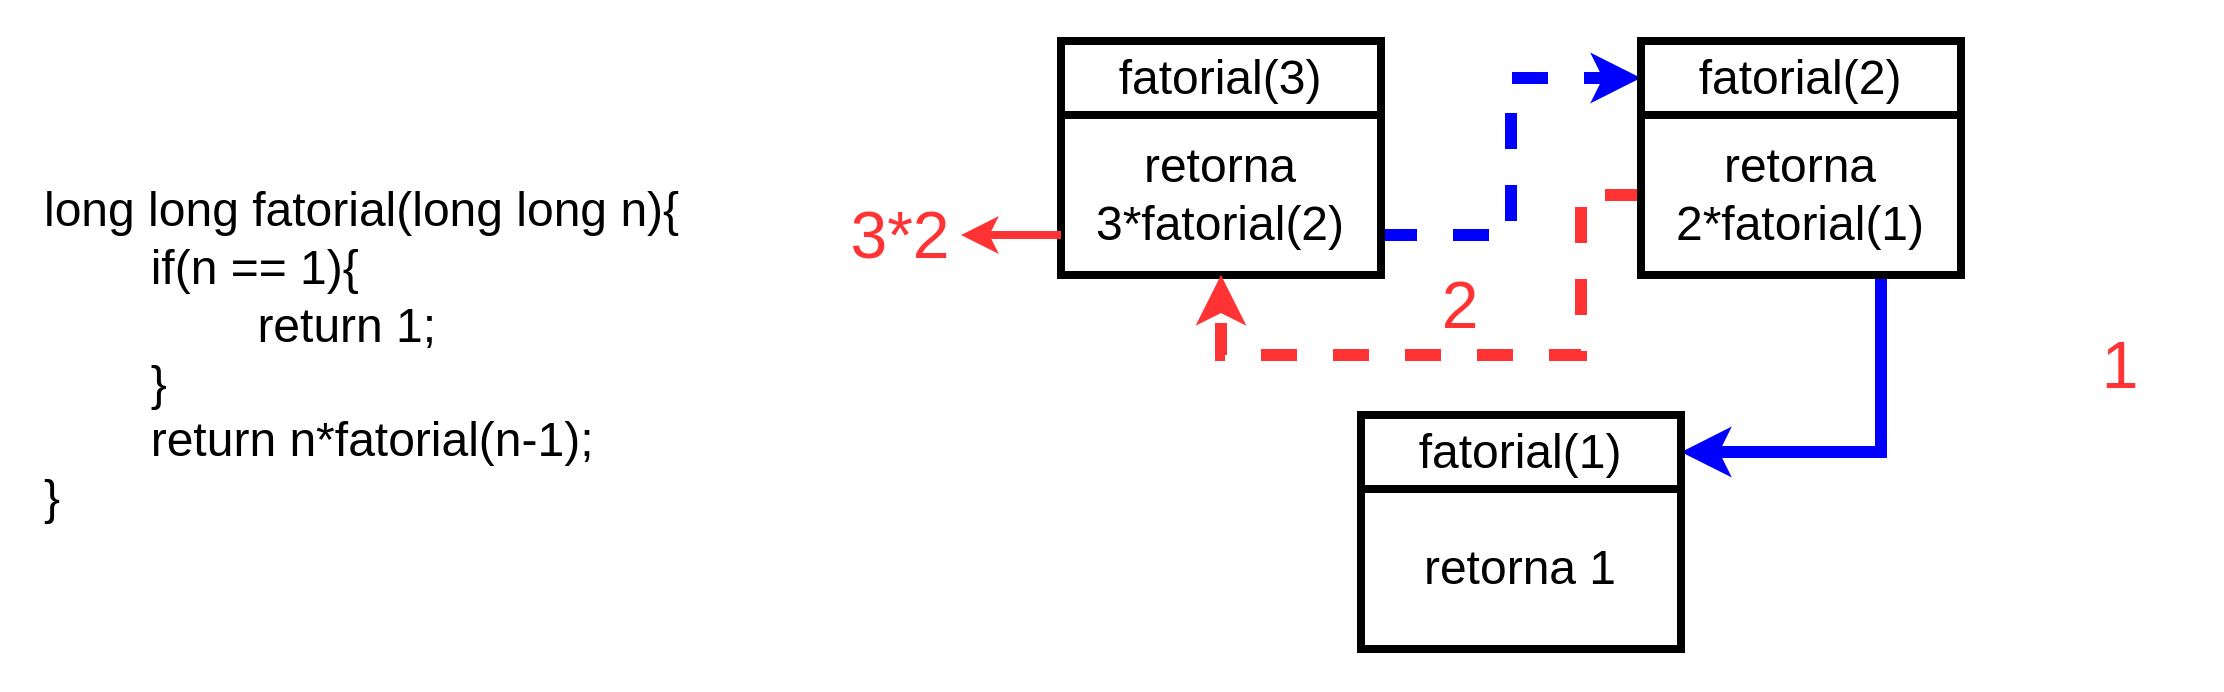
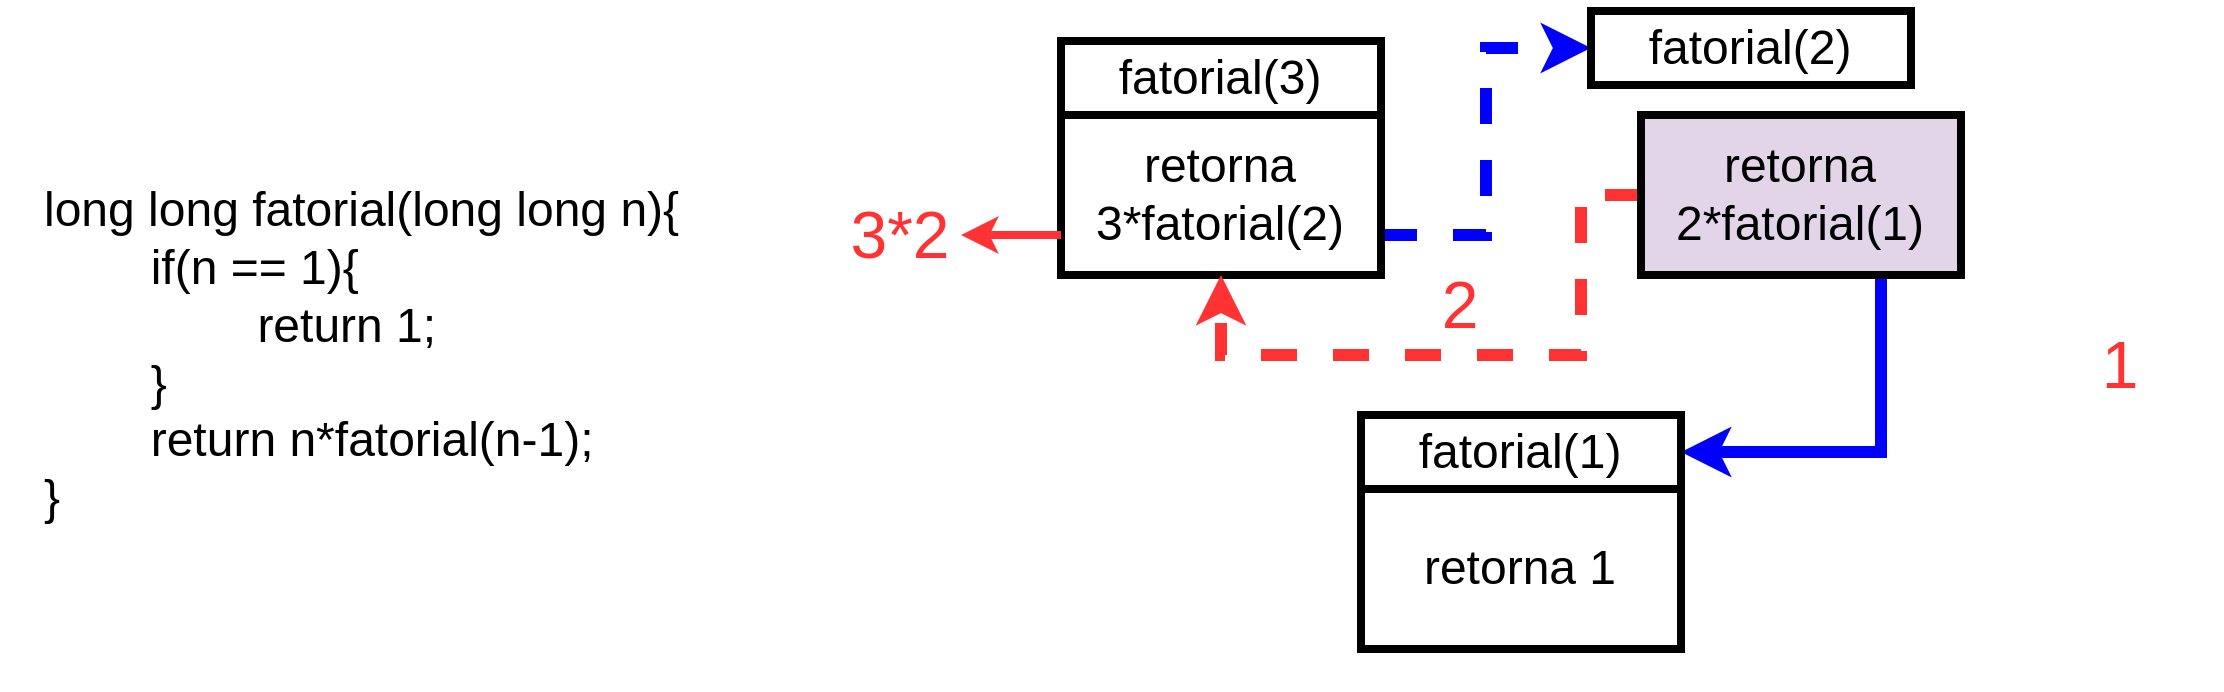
node "fatorial(2)": moved (1801, 78) -> (1751, 48)
node "retorna 2*fatorial(1)": fillcolor #ffffff -> #e1d5e7
